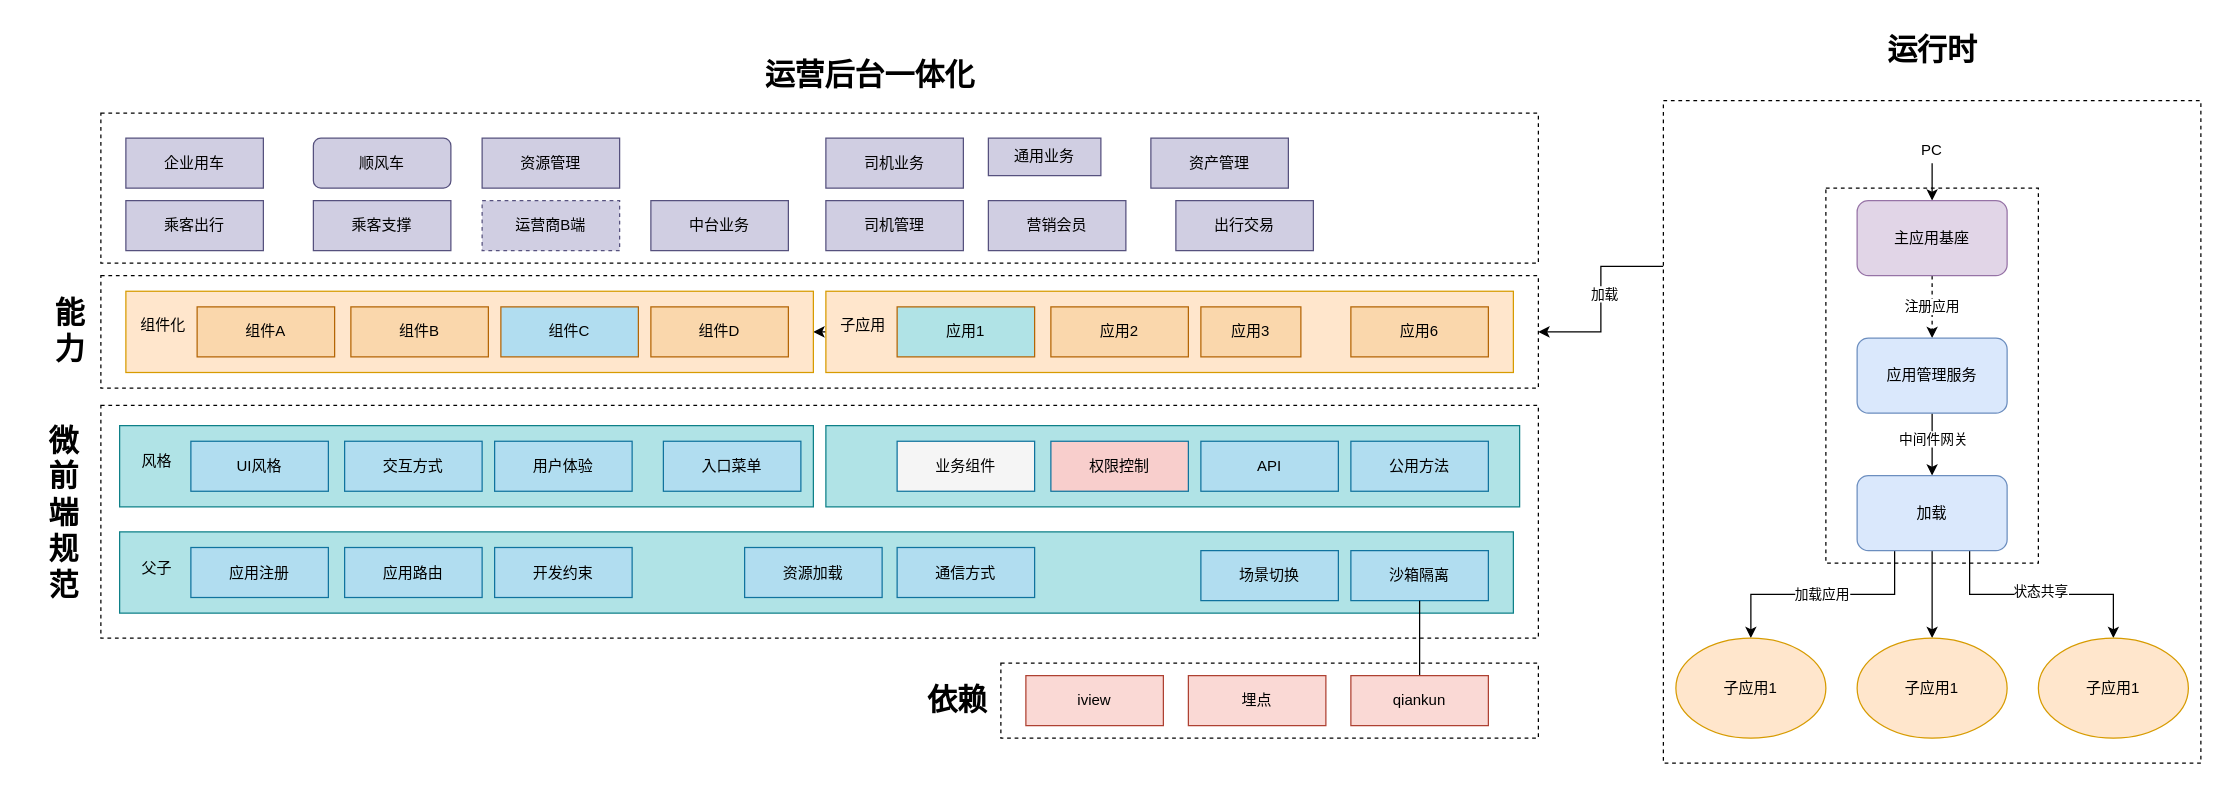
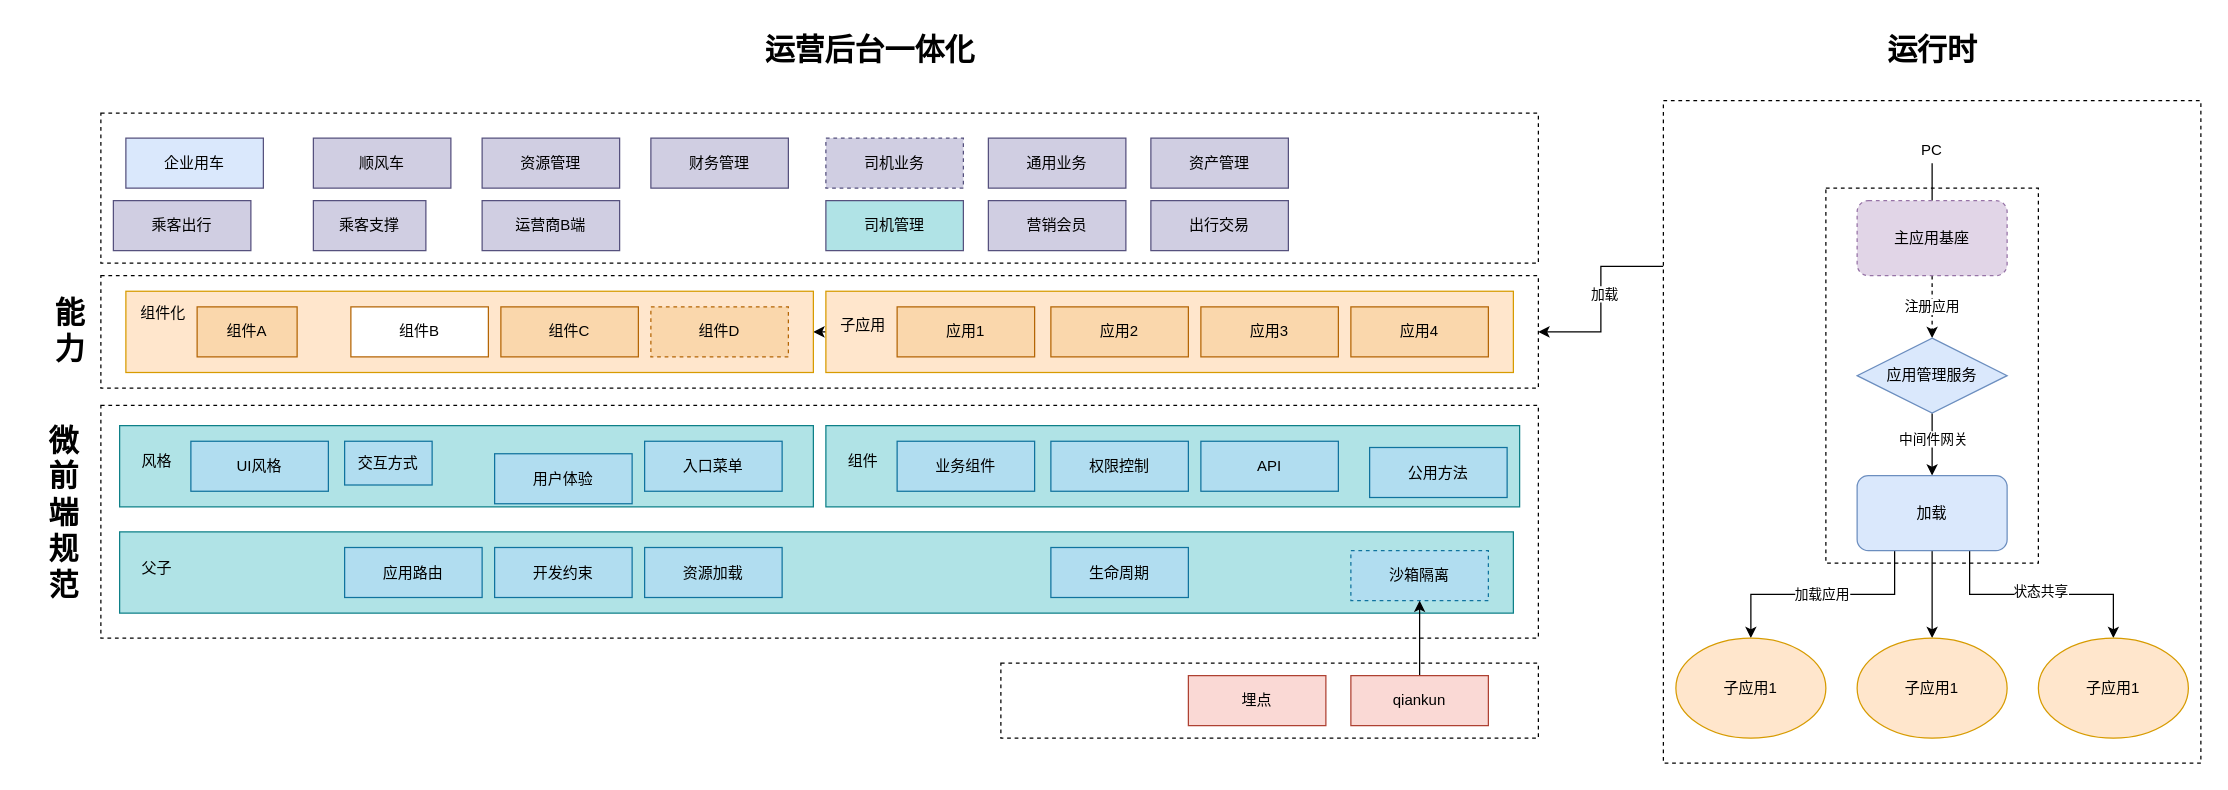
node "运营后台一体化": moved (869, 75) -> (869, 50)
node "通用业务": size 113x38 -> 138x50
node "企业用车": fillcolor #d0cee2 -> #dae8fc
node "顺风车": shape rounded rectangle -> rectangle
node "财务管理": added
node "司机业务": style solid -> dashed
edge "PC" -> "主应用基座": arrowhead classic -> none
node "乘客出行": moved (194, 226) -> (182, 226)
node "乘客支撑": size 138x50 -> 113x50
node "运营商B端": style dashed -> solid
node "中台业务": removed
node "司机管理": fillcolor #d0cee2 -> #b0e3e6
node "出行交易": moved (1244, 226) -> (1219, 226)
node "主应用基座": style solid -> dashed
node "组件化": moved (163, 326) -> (163, 313)
node "组件A": size 138x50 -> 100x50
node "组件B": fillcolor #fad7ac -> #ffffff
node "组件C": fillcolor #b1ddf0 -> #fad7ac
node "组件D": style solid -> dashed
node "应用1": fillcolor #b0e3e6 -> #fad7ac
node "应用3": size 100x50 -> 138x50
node "应用6": label "应用6" -> "应用4"
node "应用管理服务": shape rounded rectangle -> diamond
node "组件": added
node "交互方式": size 138x50 -> 88x44
node "用户体验": moved (563, 466) -> (563, 479)
node "入口菜单": moved (732, 466) -> (713, 466)
node "业务组件": fillcolor #f5f5f5 -> #b1ddf0
node "权限控制": fillcolor #f8cecc -> #b1ddf0
node "公用方法": moved (1419, 466) -> (1438, 473)
node "应用注册": removed
node "资源加载": moved (813, 573) -> (713, 573)
node "通信方式": removed
node "生命周期": added
node "场景切换": removed
node "沙箱隔离": style solid -> dashed
edge "沙箱隔离" -- "qiankun": arrowhead none -> classic
node "依赖": removed
node "iview": removed
